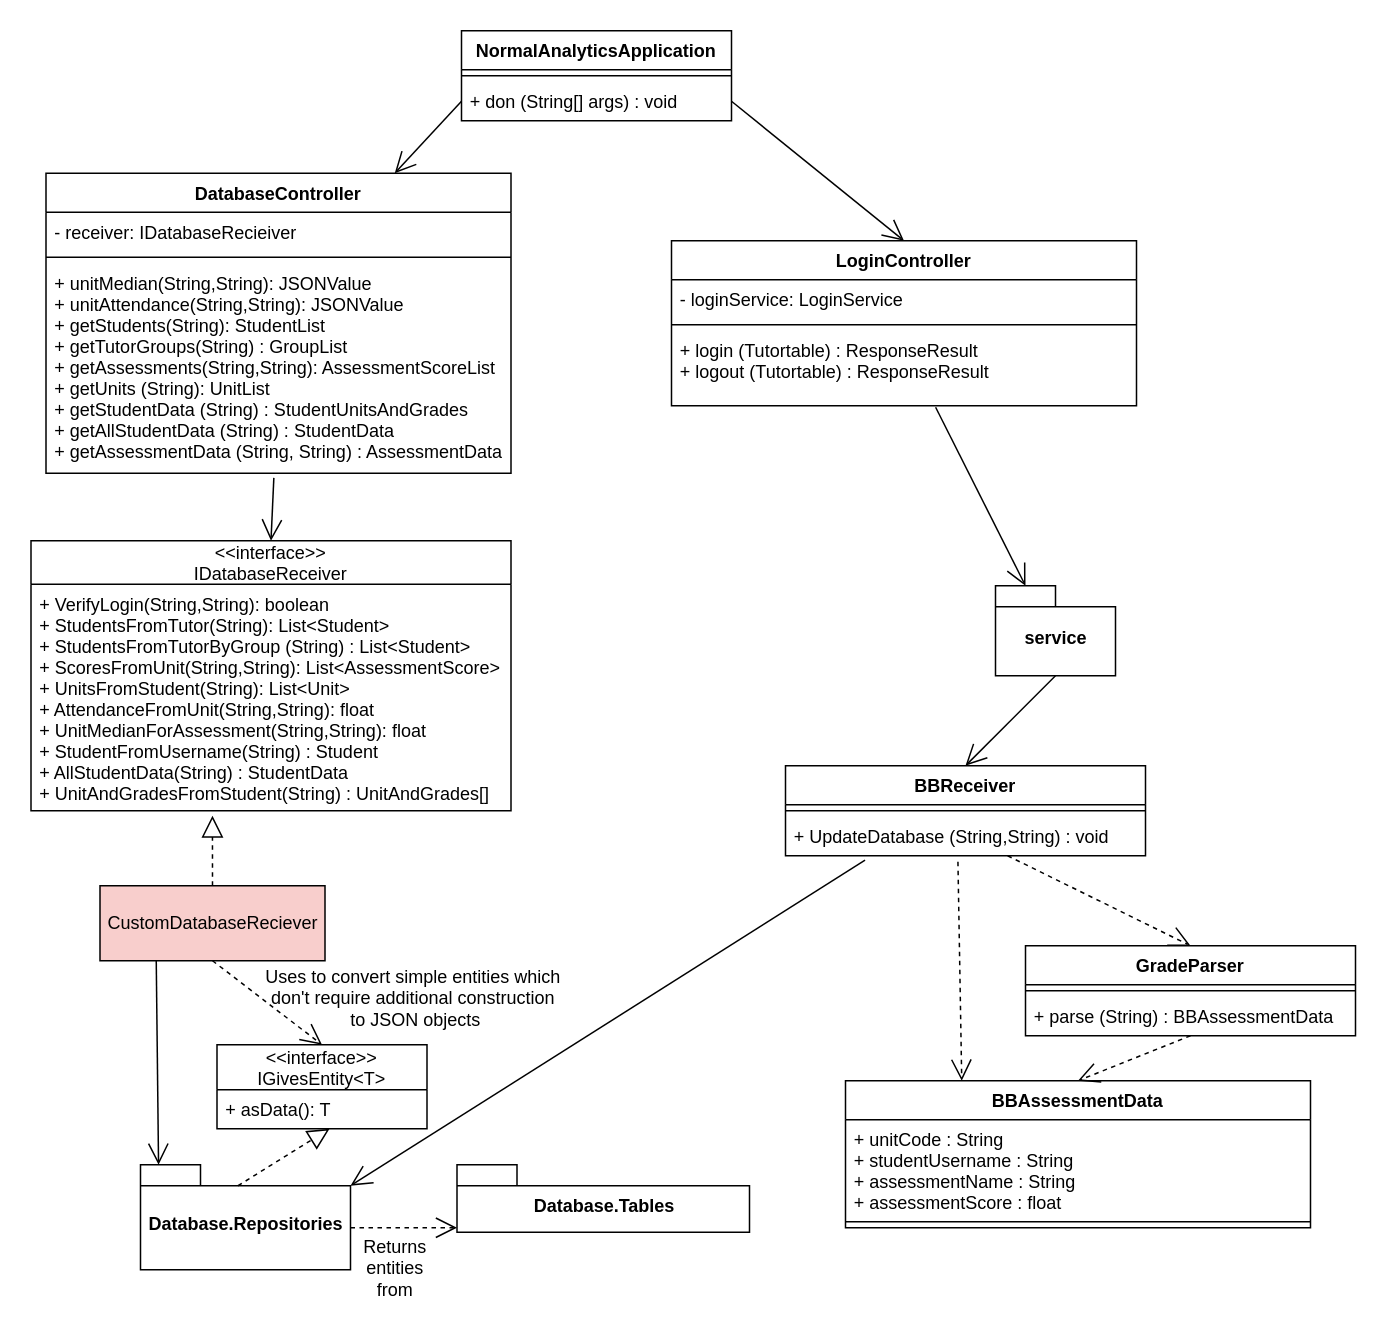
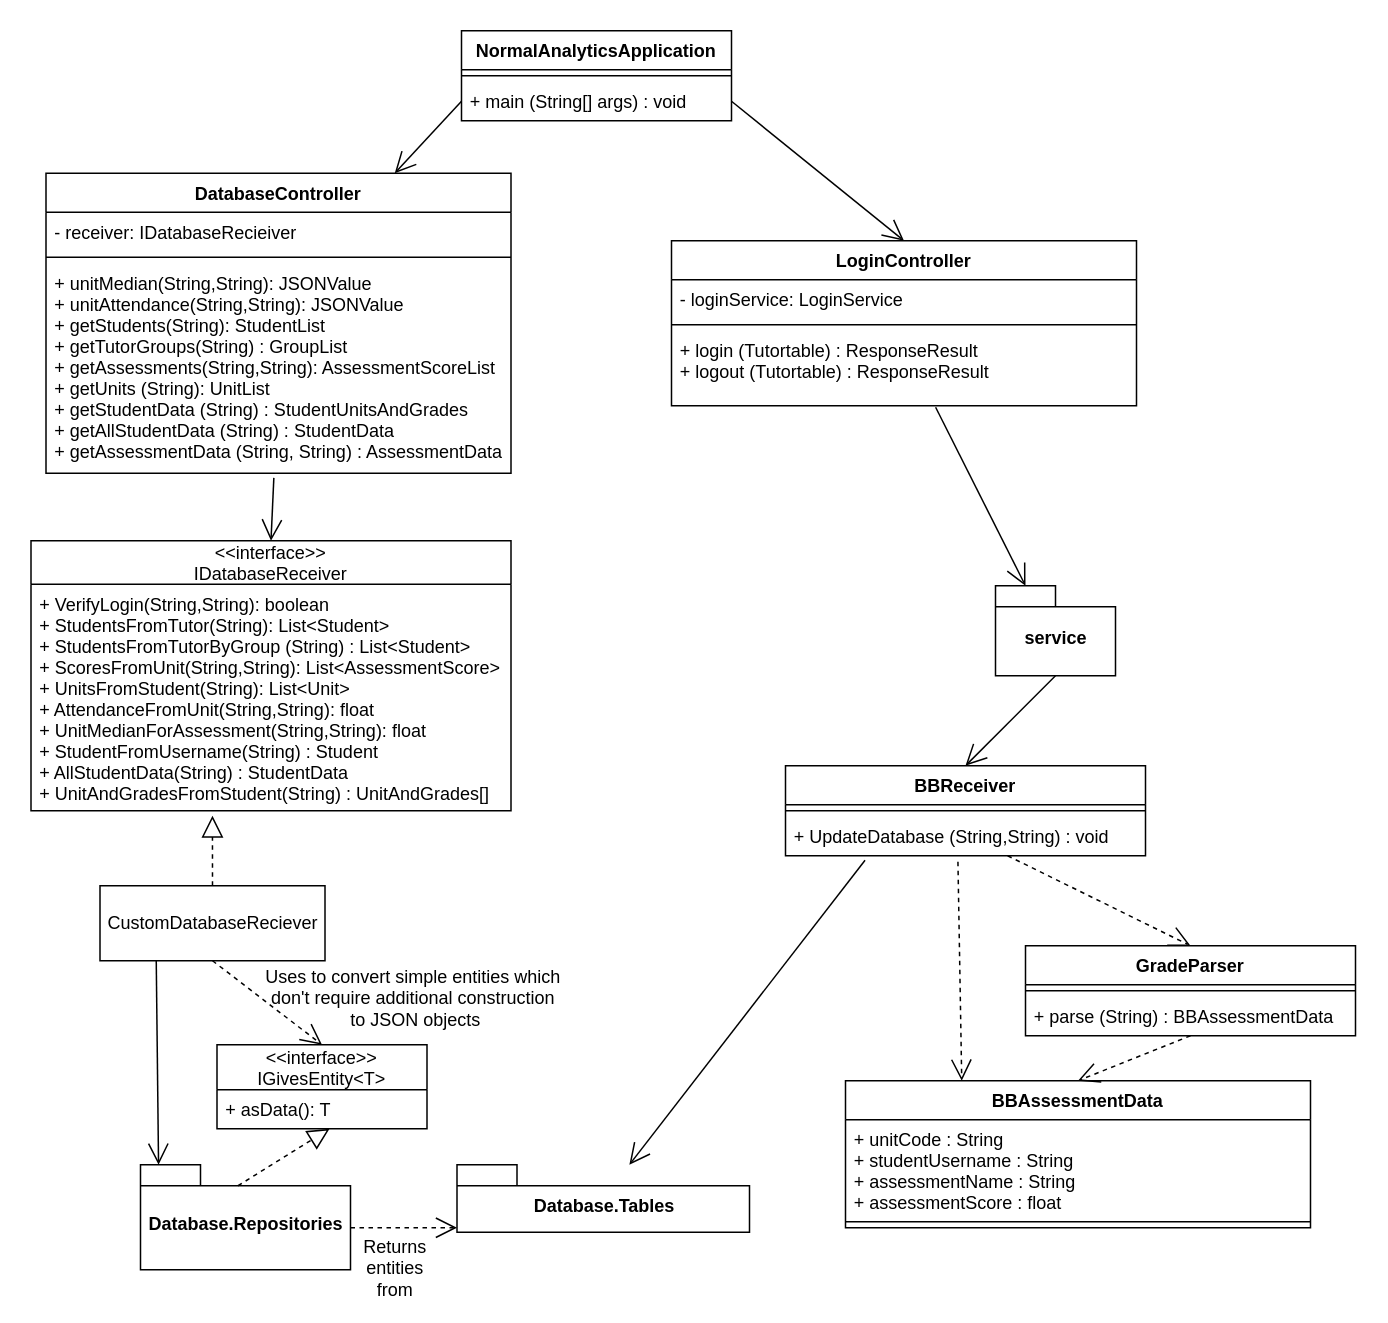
node "+ don (String[] args) : void": label "+ don (String[] args) : void" -> "+ main (String[] args) : void"
node "CustomDatabaseReciever": fillcolor #f8cecc -> #ffffff
edge "+ UpdateDatabase (String,String) : void" -> "Database.Repositories": now "+ UpdateDatabase (String,String) : void" -> "Database.Tables"
